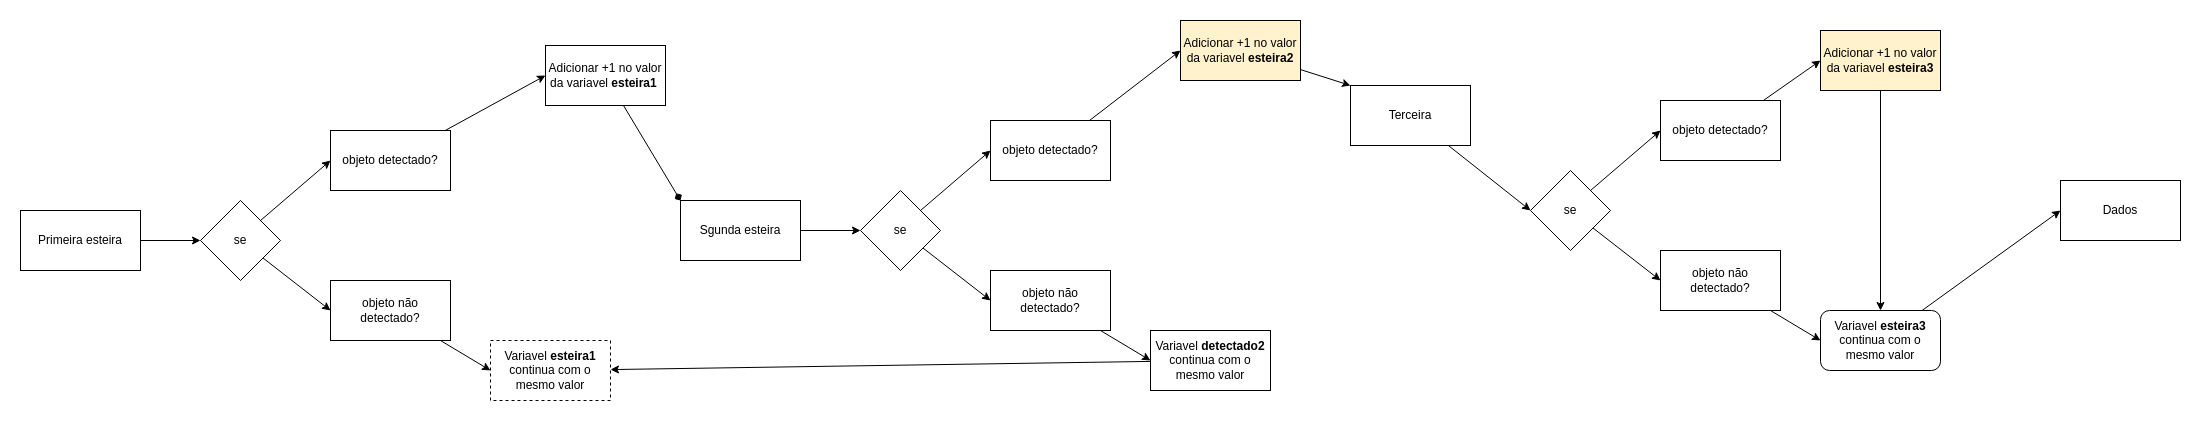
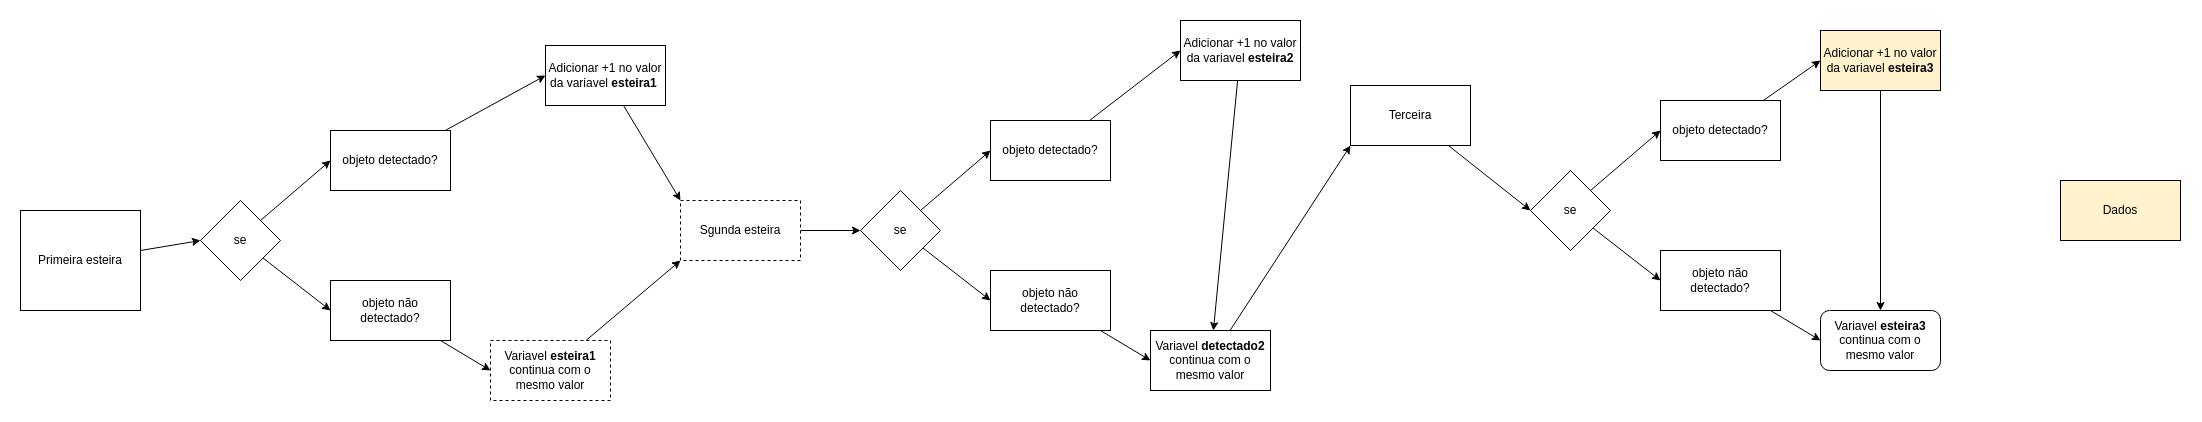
node "Adicionar +1 no valor da variavel esteira2": fillcolor #fff2cc -> #ffffff
edge "Adicionar +1 no valor da variavel esteira2" -> "Terceira": now "Adicionar +1 no valor da variavel esteira2" -> "Variavel detectado2 continua com o mesmo valor"
edge "Adicionar +1 no valor da variavel esteira1" -> "Sgunda esteira": arrowhead diamond -> classic
node "Dados": fillcolor #ffffff -> #fff2cc
node "Sgunda esteira": style solid -> dashed
node "Primeira esteira": size 120x60 -> 120x100
edge "Variavel esteira3 continua com o mesmo valor" -> "Dados": removed
edge "Variavel esteira1 continua com o mesmo valor" -> "Sgunda esteira": added
edge "Variavel detectado2 continua com o mesmo valor" -> "Variavel esteira1 continua com o mesmo valor": now "Variavel detectado2 continua com o mesmo valor" -> "Terceira"
